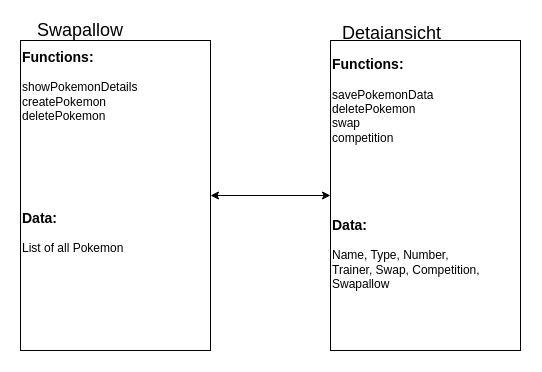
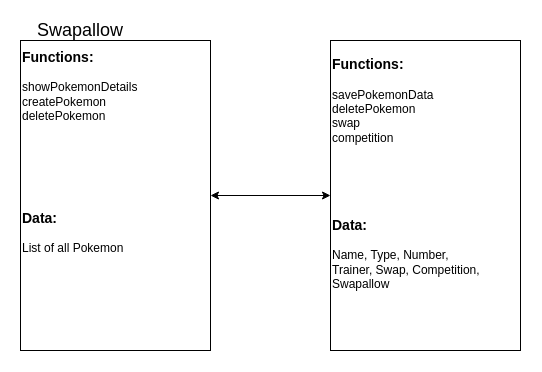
node "Detaiansicht": removed
